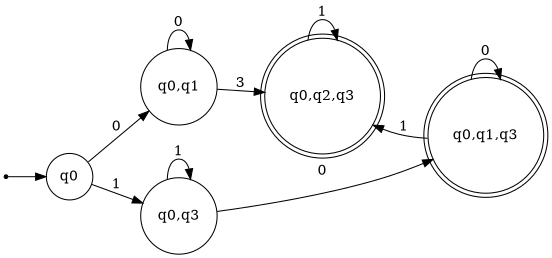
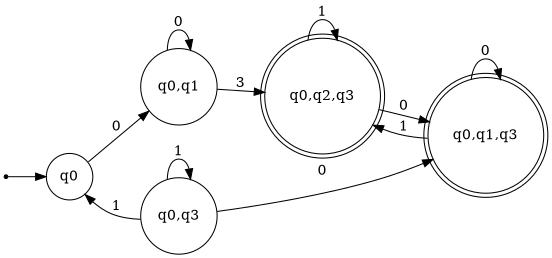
edge "q0,q2,q3" -> "q0,q1,q3": added, label "0"
edge "q0" -> "q0,q3": reversed
